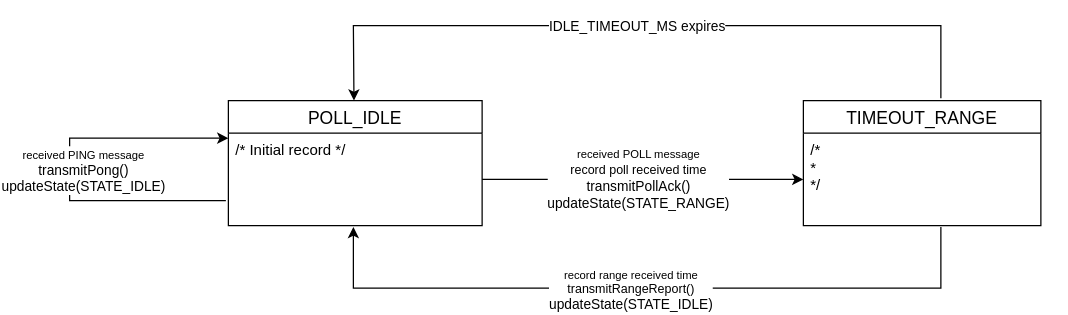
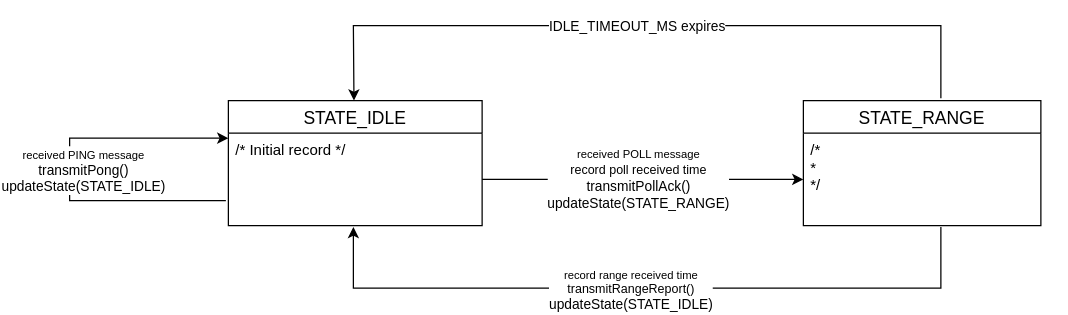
node "POLL_IDLE": label "POLL_IDLE" -> "STATE_IDLE"
node "TIMEOUT_RANGE": label "TIMEOUT_RANGE" -> "STATE_RANGE"
